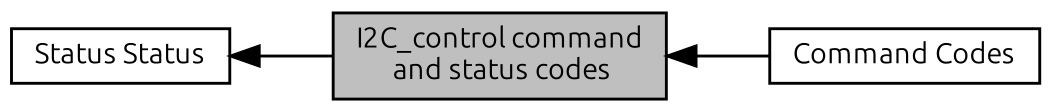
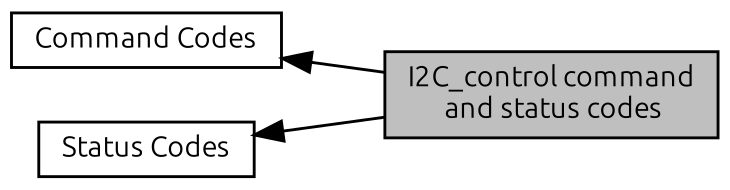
node "Status Status": label "Status Status" -> "Status Codes"
edge "Command Codes" -> "I2C_control command and status codes": reversed
